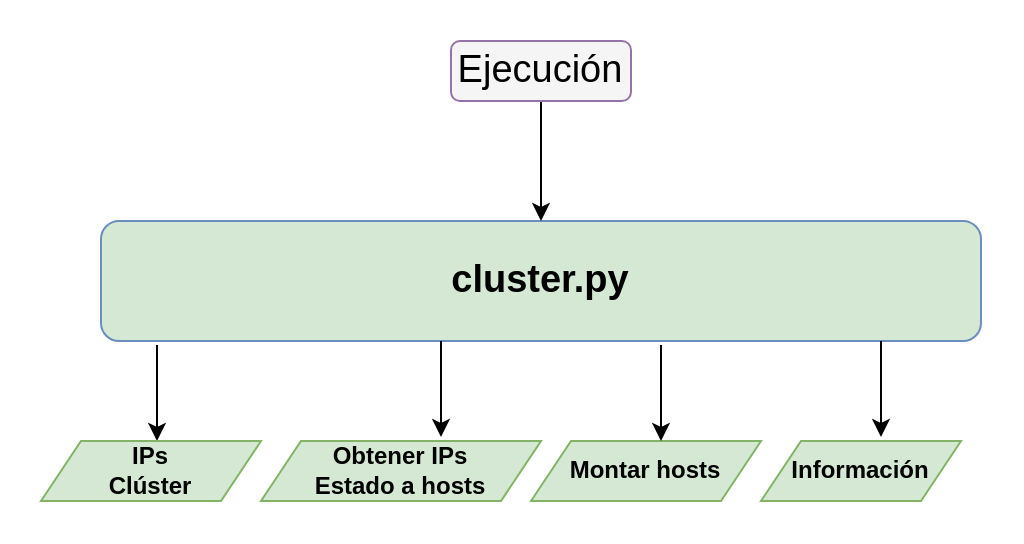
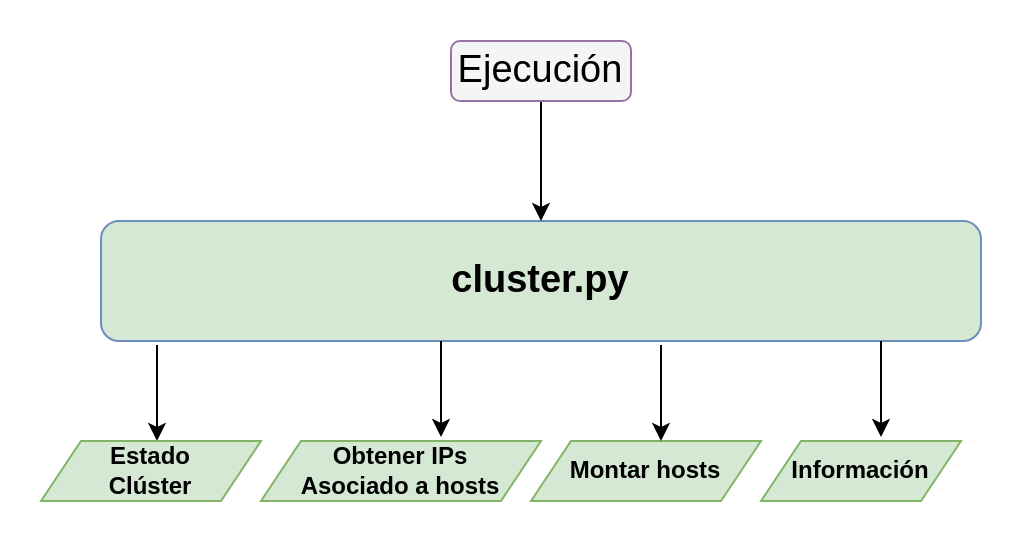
node "IPs Clúster": label "IPs Clúster" -> "Estado Clúster"
node "Obtener IPs Estado a hosts": label "Obtener IPs Estado a hosts" -> "Obtener IPs Asociado a hosts"
